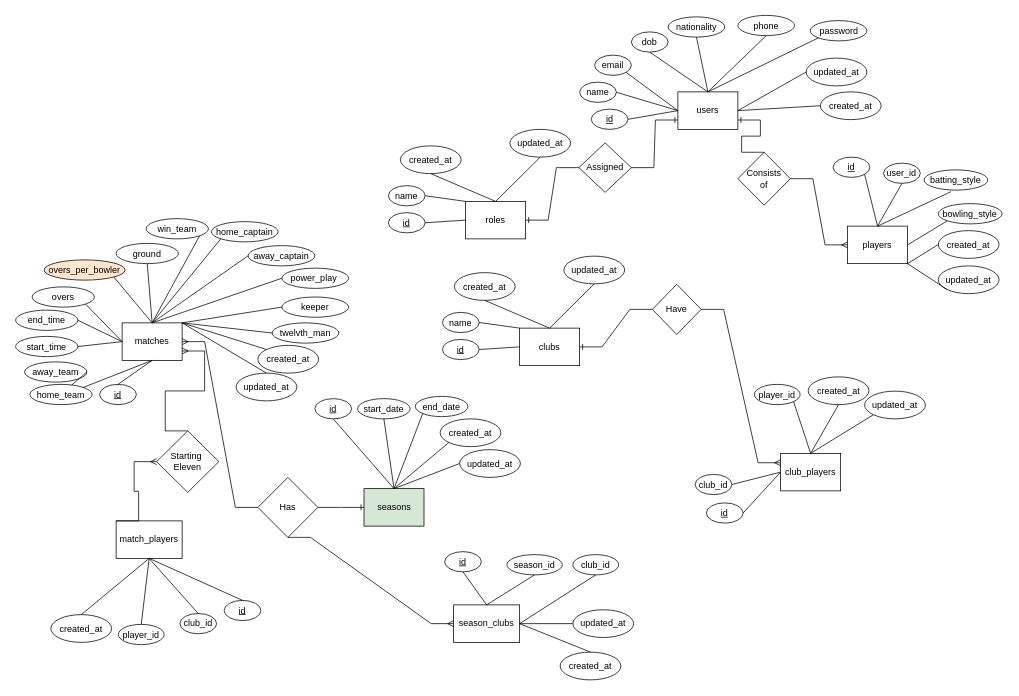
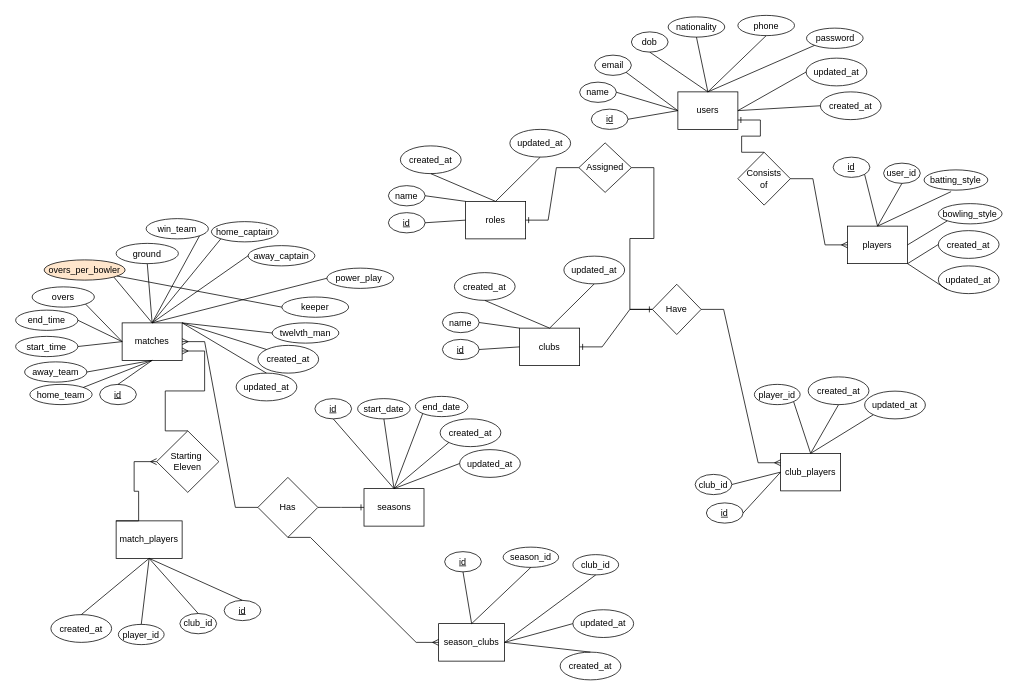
node "password": moved (838, 31) -> (835, 38)
edge "Assigned" -> "users": now "Assigned" -> "Have"
node "power_play": moved (315, 278) -> (360, 278)
edge "keeper" -- "matches": now "keeper" -- "overs_per_bowler"
edge "away_team" -- "home_team": now "away_team" -- "matches"
node "seasons": fillcolor #d5e8d4 -> #ffffff
node "season_id": moved (534, 565) -> (531, 557)
node "season_clubs": moved (486, 624) -> (471, 642)
